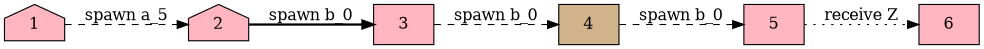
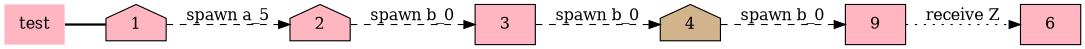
node "test": added
edge "2" -> "3": style bold -> dashed
node "4": shape box -> house
node "5": label "5" -> "9"
